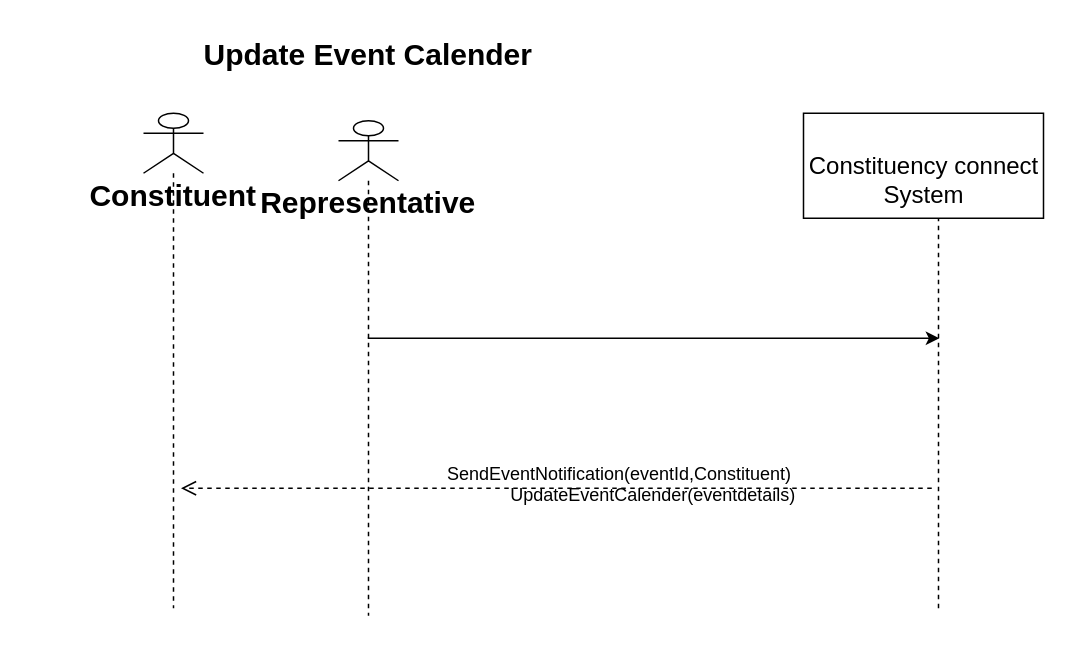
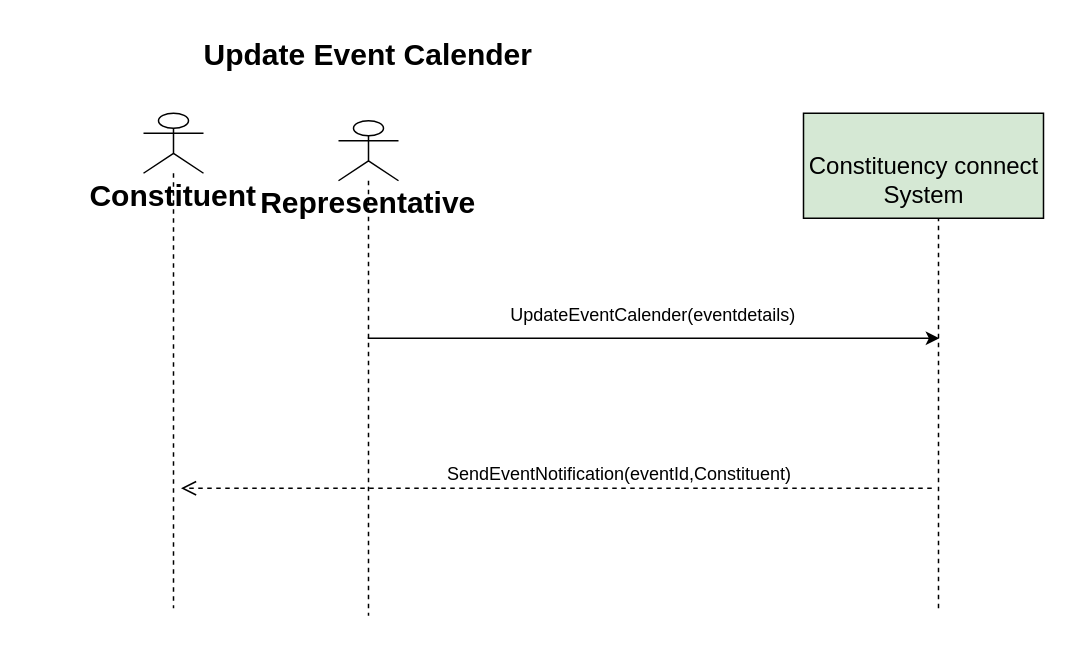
node "Constituency connect System": fillcolor #ffffff -> #d5e8d4
node "UpdateEventCalender(eventdetails)": moved (653, 496) -> (653, 316)
